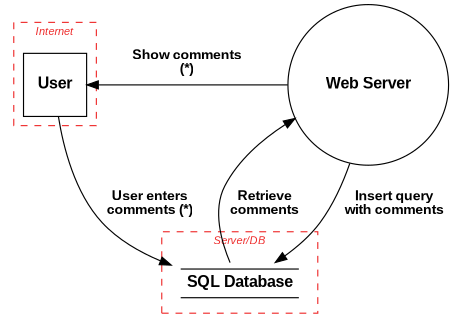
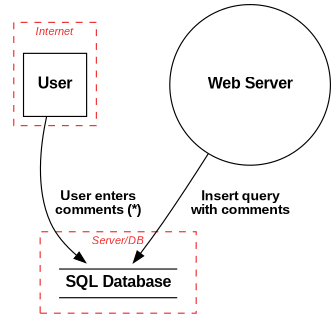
edge "Web Server" -> "User": removed, label "Show comments (*)"
edge "SQL Database" -> "Web Server": removed, label "Retrieve comments"
